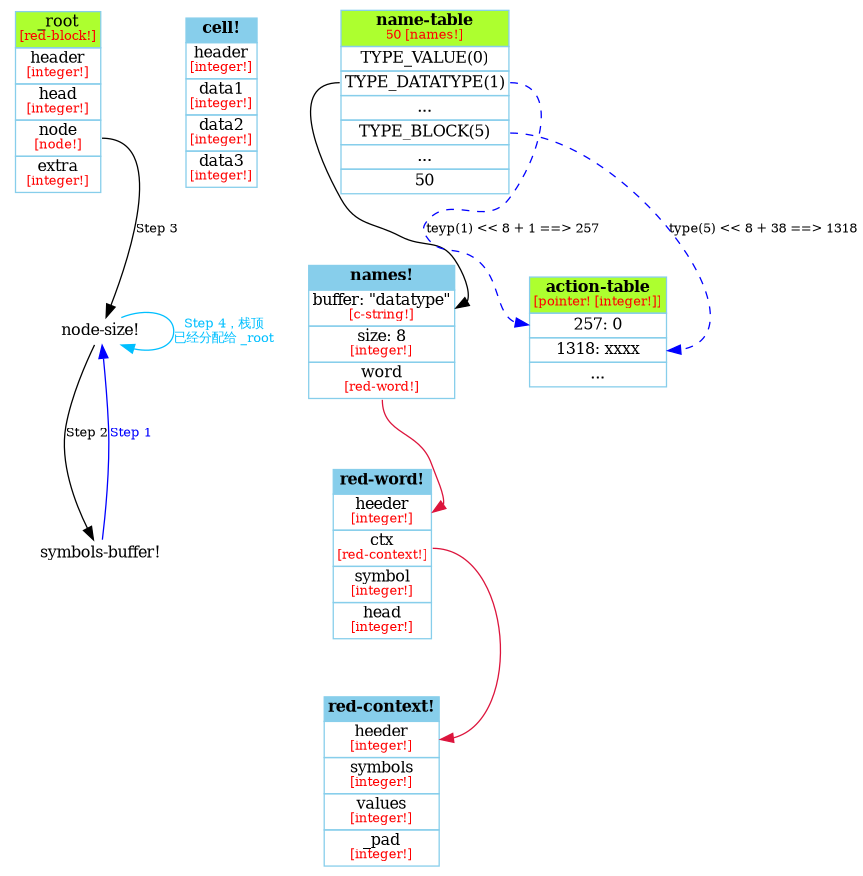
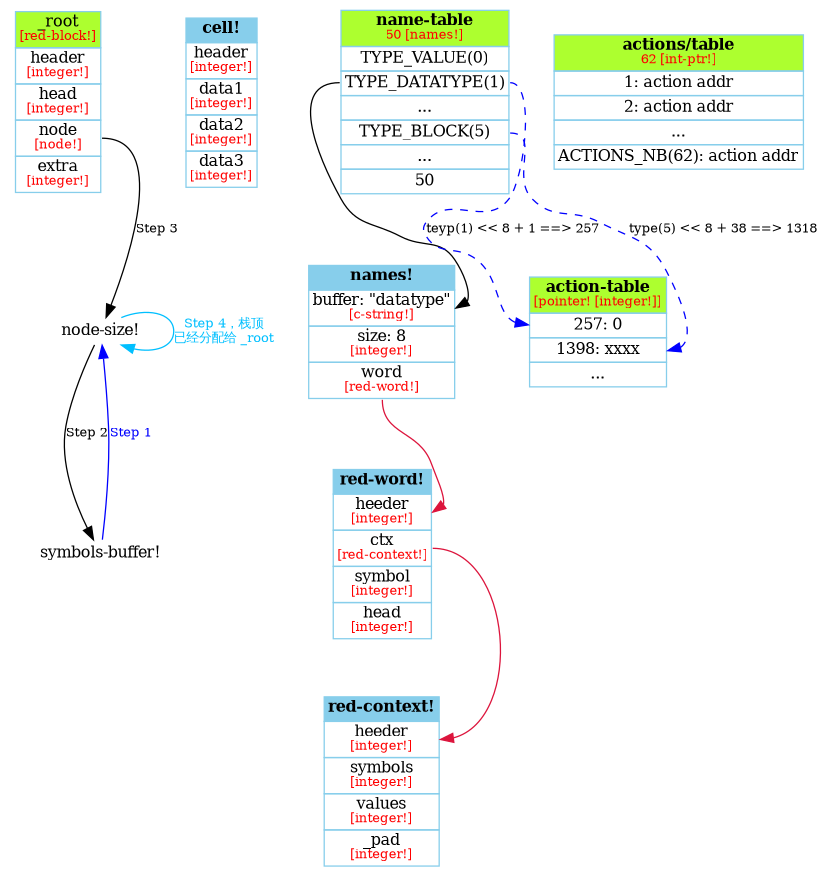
node "actions/table": added
node "action-table": text "1318: xxxx" -> "1398: xxxx"
